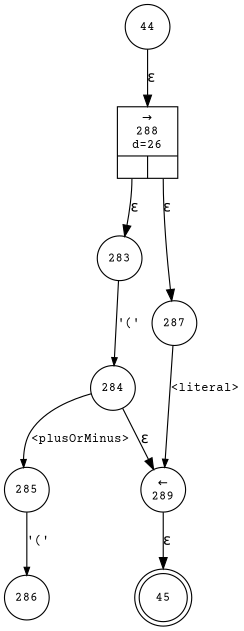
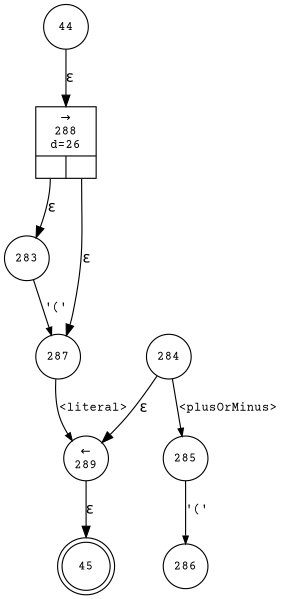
edge "283" -> "284": now "283" -> "287"
